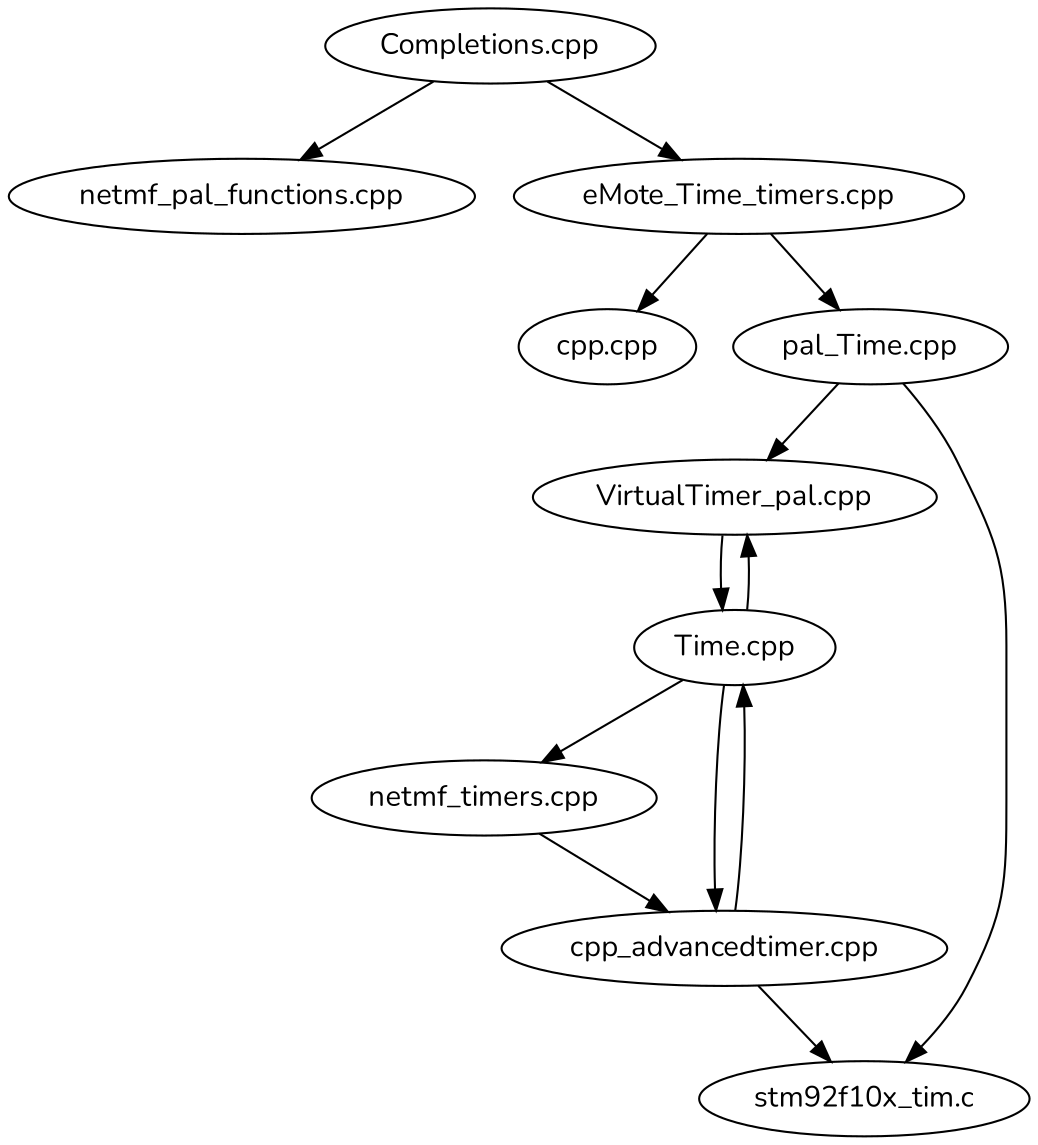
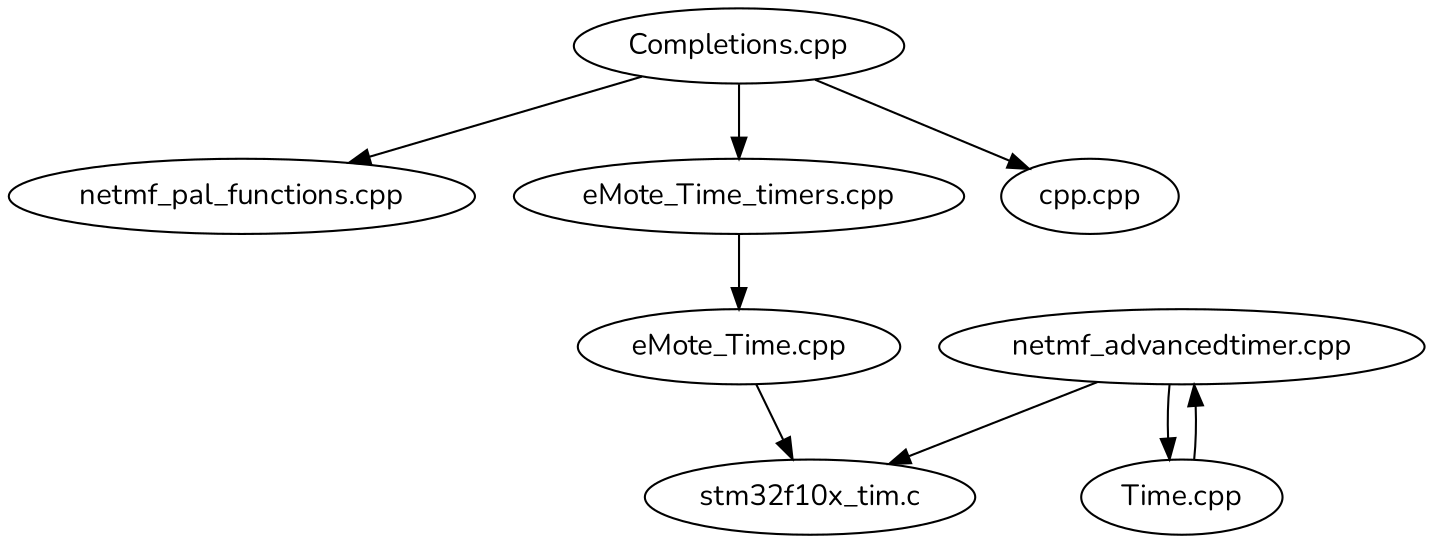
edge "eMote_Time_timers.cpp" -> "cpp.cpp": now "Completions.cpp" -> "cpp.cpp"
node "pal_Time.cpp": label "pal_Time.cpp" -> "eMote_Time.cpp"
node "VirtualTimer_pal.cpp": removed
node "netmf_timers.cpp": removed
node "cpp_advancedtimer.cpp": label "cpp_advancedtimer.cpp" -> "netmf_advancedtimer.cpp"
node "stm92f10x_tim.c": label "stm92f10x_tim.c" -> "stm32f10x_tim.c"
